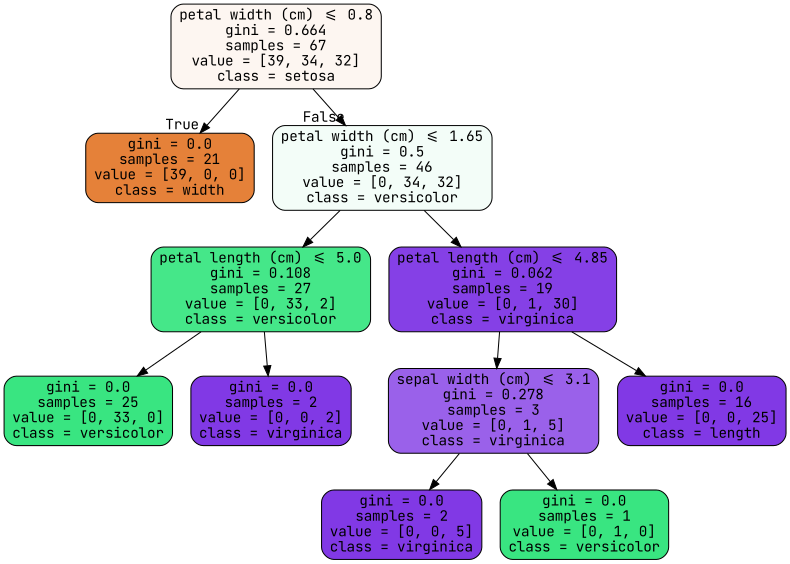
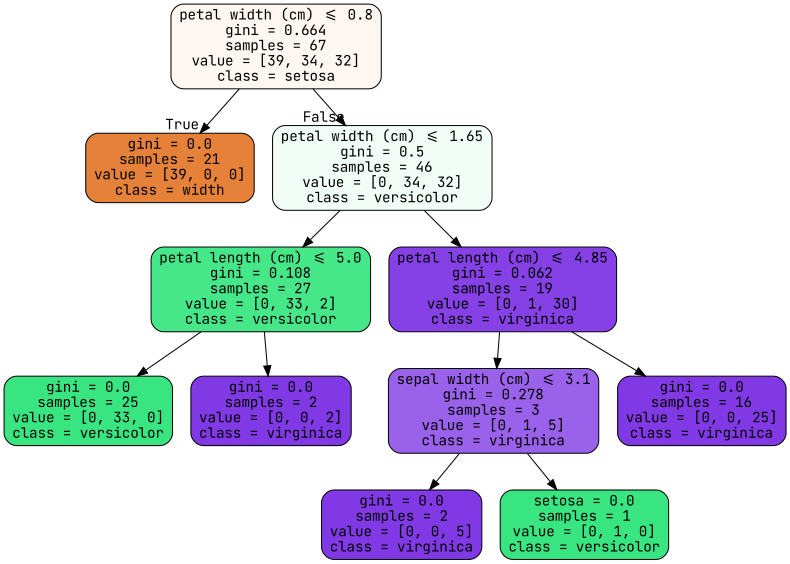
node "gini = 0.0 samples = 16 value = [0, 0, 25] class = length": label "gini = 0.0 samples = 16 value = [0, 0, 25] class = length" -> "gini = 0.0 samples = 16 value = [0, 0, 25] class = virginica"
node "gini = 0.0 samples = 1 value = [0, 1, 0] class = versicolor": label "gini = 0.0 samples = 1 value = [0, 1, 0] class = versicolor" -> "setosa = 0.0 samples = 1 value = [0, 1, 0] class = versicolor"
